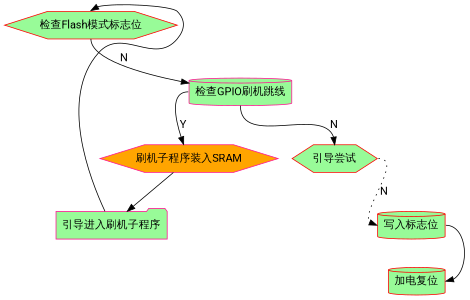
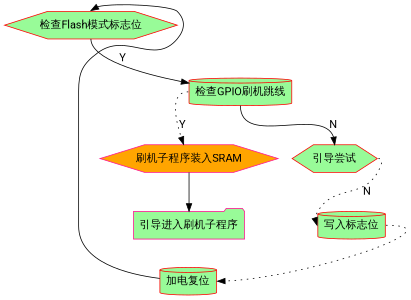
edge "引导进入刷机子程序" -> "检查Flash模式标志位": now "加电复位" -> "检查Flash模式标志位"
edge "检查Flash模式标志位" -> "检查GPIO刷机跳线": label "N" -> "Y"
node "检查GPIO刷机跳线": color deeppink -> red
edge "检查GPIO刷机跳线" -> "刷机子程序装入SRAM": style solid -> dotted
edge "写入标志位" -> "加电复位": style solid -> dotted
